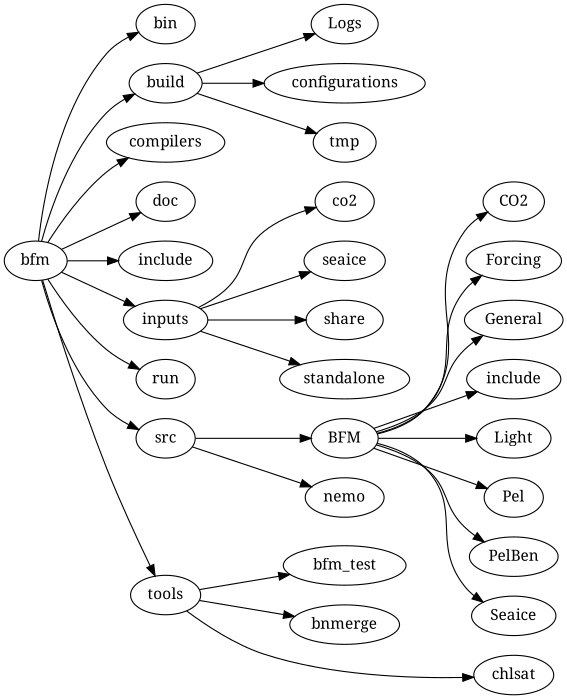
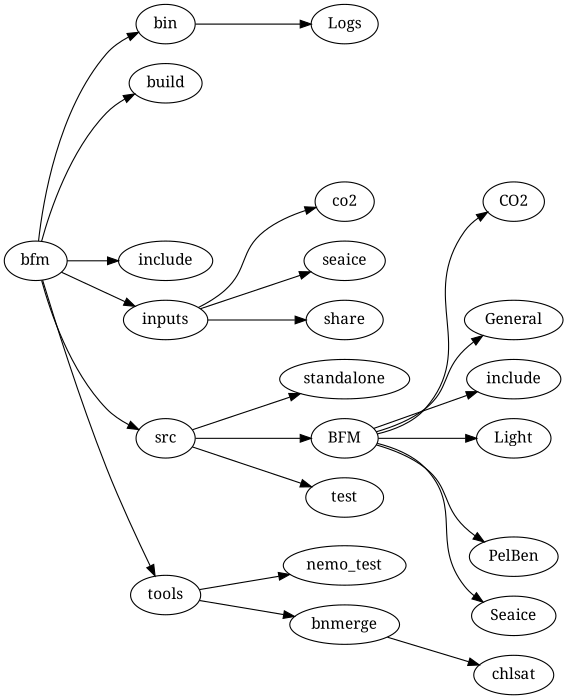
edge "build" -> "Logs": now "bin" -> "Logs"
node "configurations": removed
node "compilers": removed
node "tmp": removed
node "doc": removed
node "Forcing": removed
edge "inputs" -> "standalone": now "src" -> "standalone"
node "run": removed
node "nemo": label "nemo" -> "test"
node "Pel": removed
node "bfm_test": label "bfm_test" -> "nemo_test"
edge "tools" -> "chlsat": now "bnmerge" -> "chlsat"
